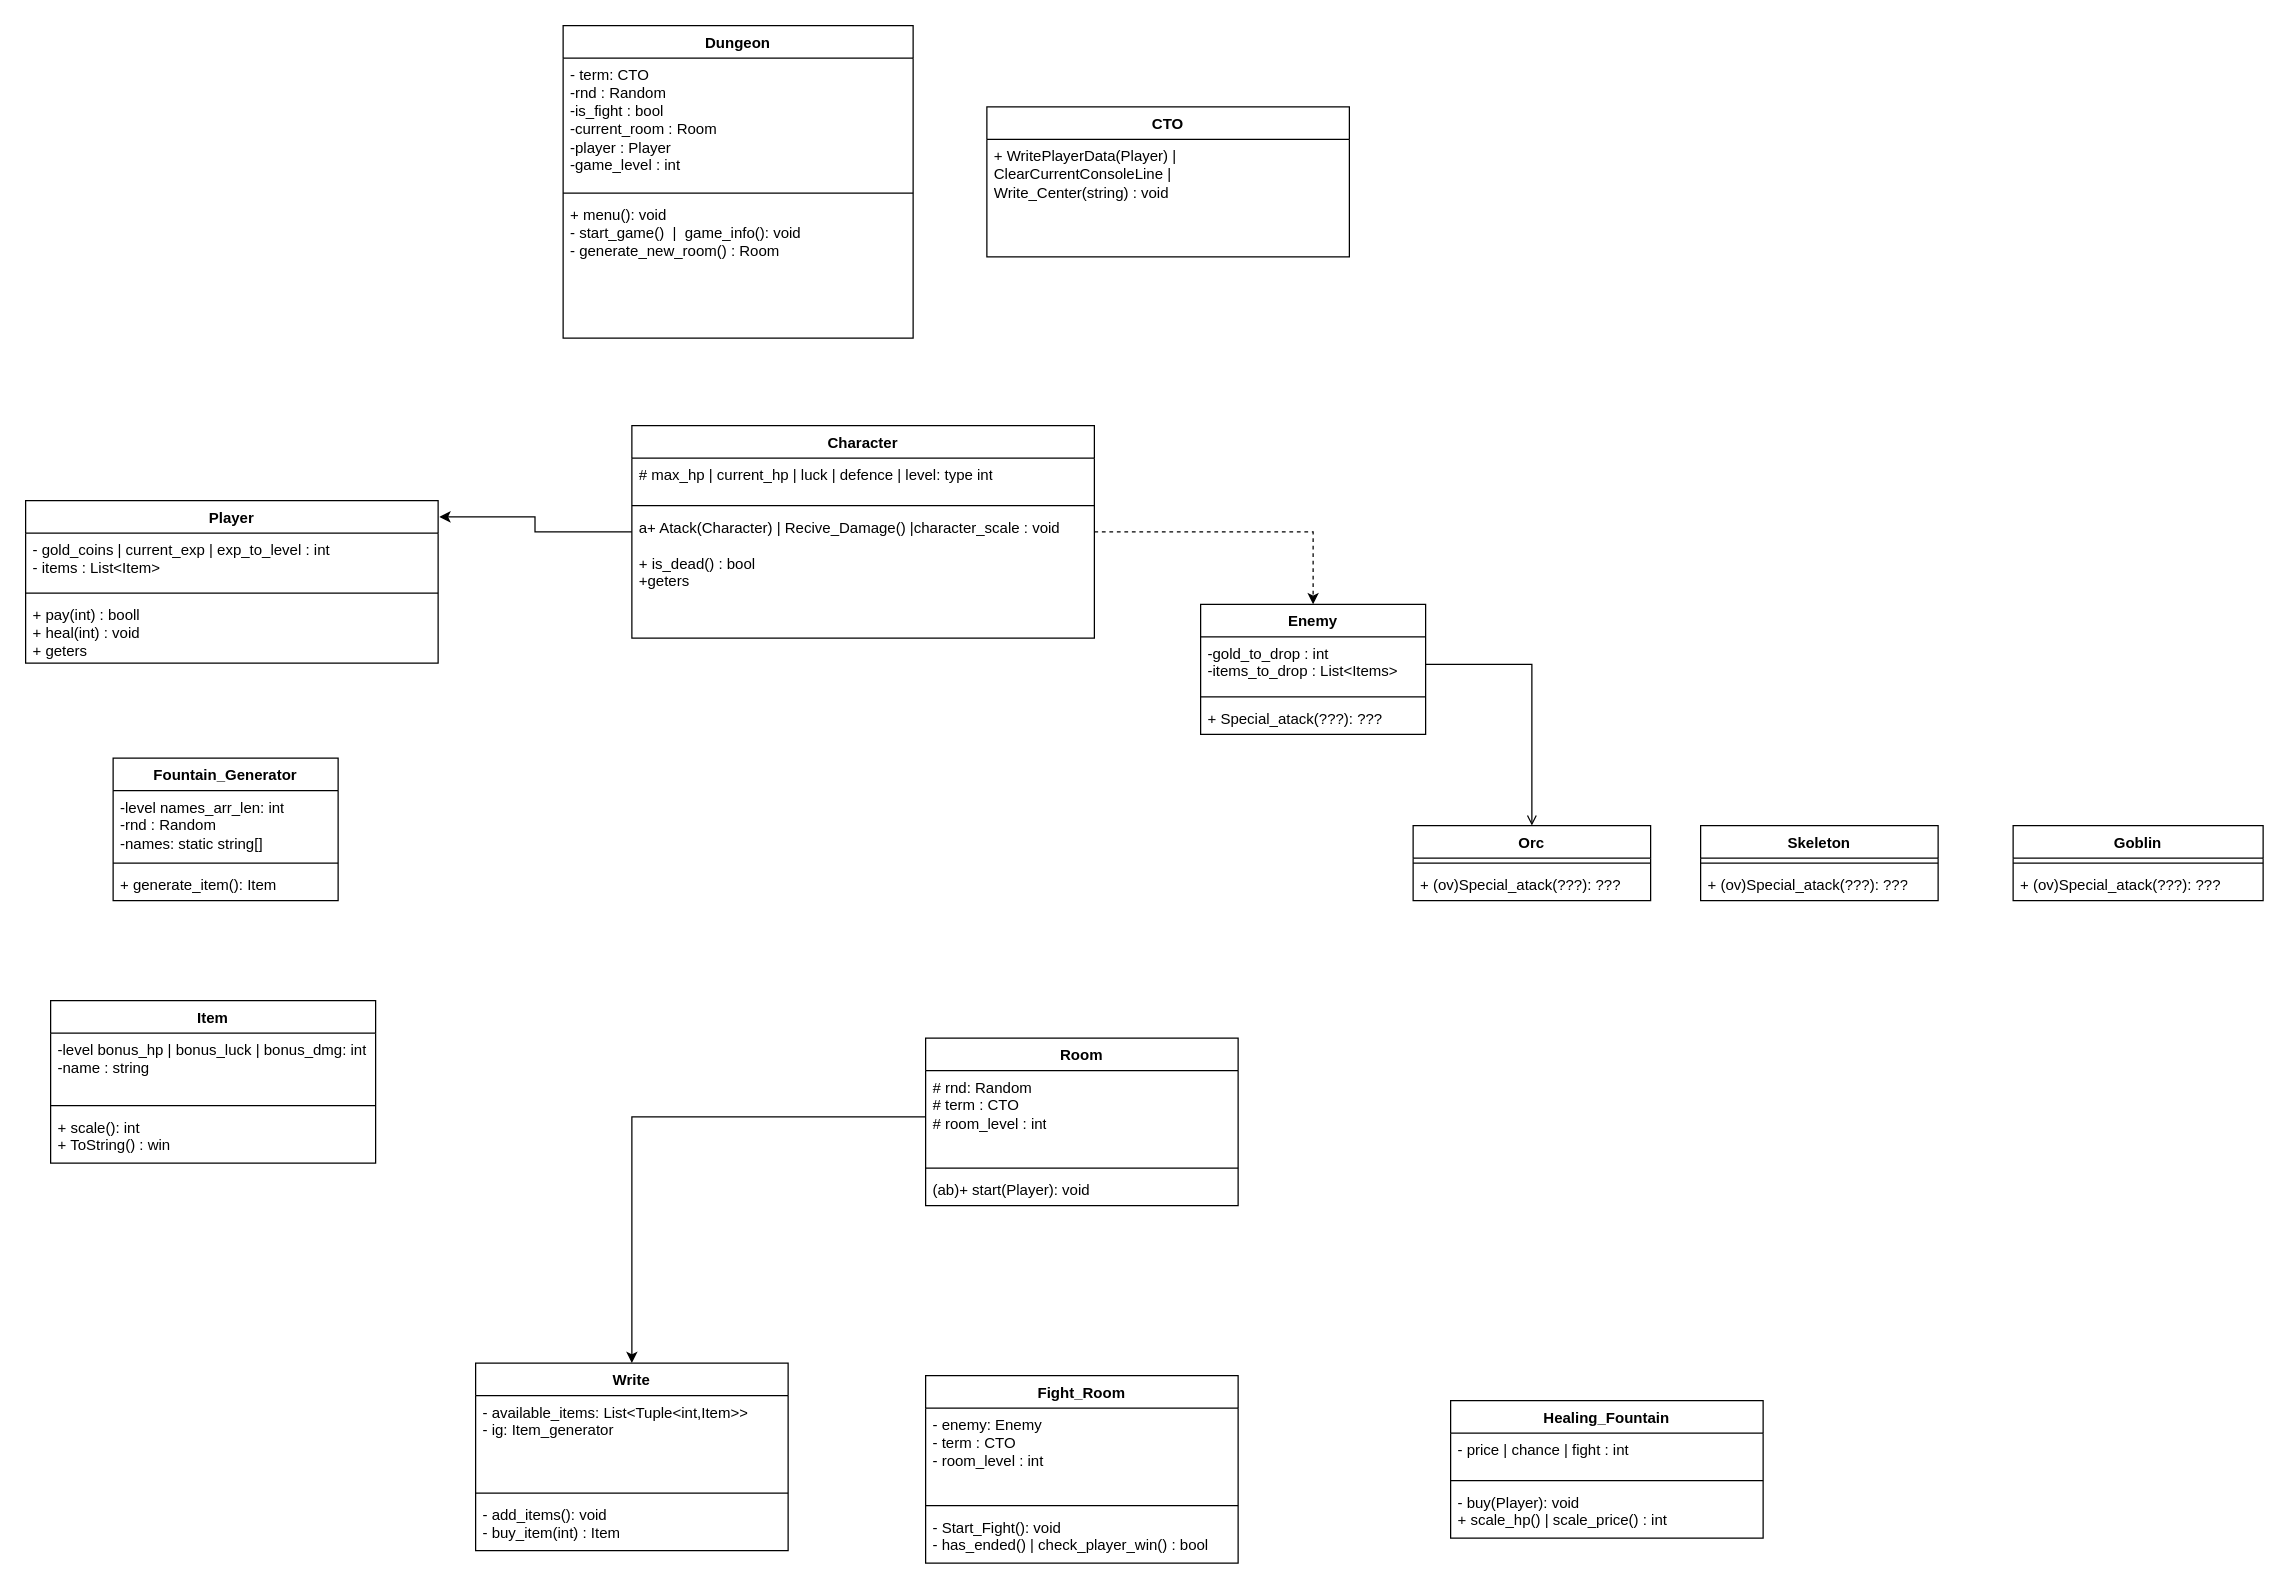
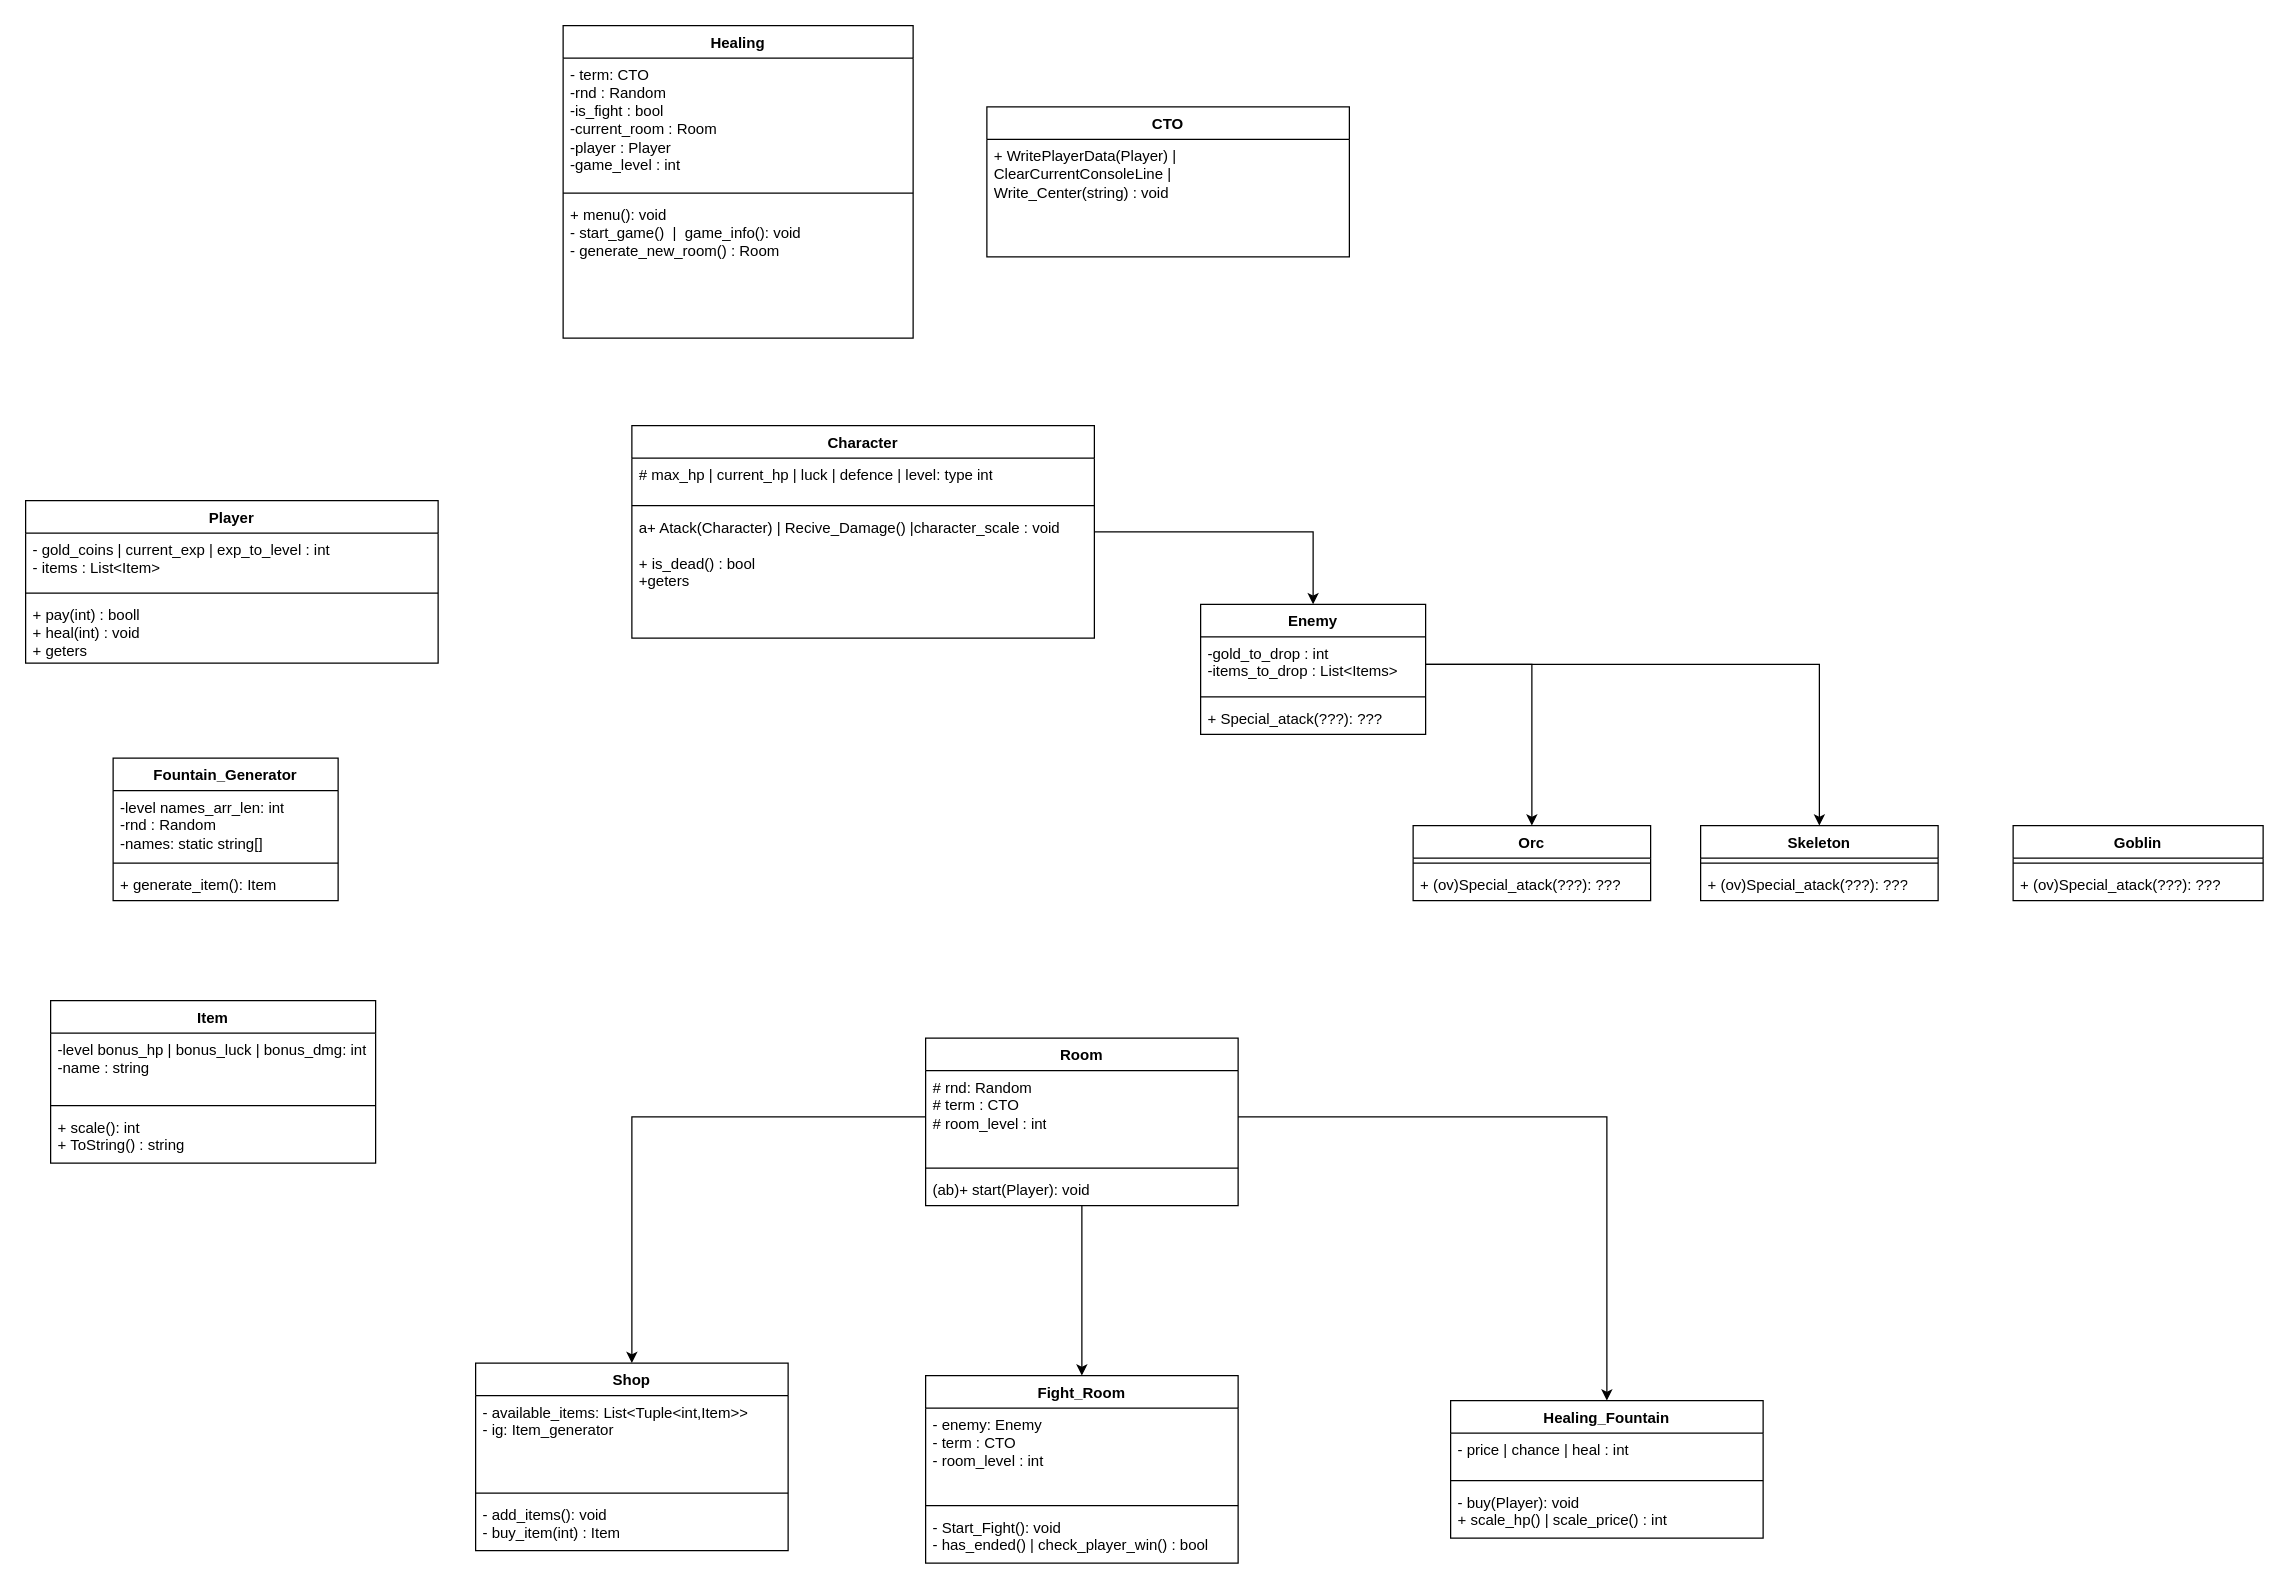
node "Dungeon": label "Dungeon" -> "Healing"
edge "Character" -> "Player": removed
edge "Character" -> "Enemy": style dashed -> solid
edge "-gold_to_drop : int -items_to_drop : List<Items>" -> "Skeleton": added
edge "-gold_to_drop : int -items_to_drop : List<Items>" -> "Orc": arrowhead open -> classic
edge "# rnd: Random # term : CTO # room_level : int" -> "Healing_Fountain": added
node "+ scale(): int + ToString() : win": label "+ scale(): int + ToString() : win" -> "+ scale(): int + ToString() : string"
edge "Room" -> "Fight_Room": added
node "Write": label "Write" -> "Shop"
node "- price | chance | fight : int": label "- price | chance | fight : int" -> "- price | chance | heal : int"
